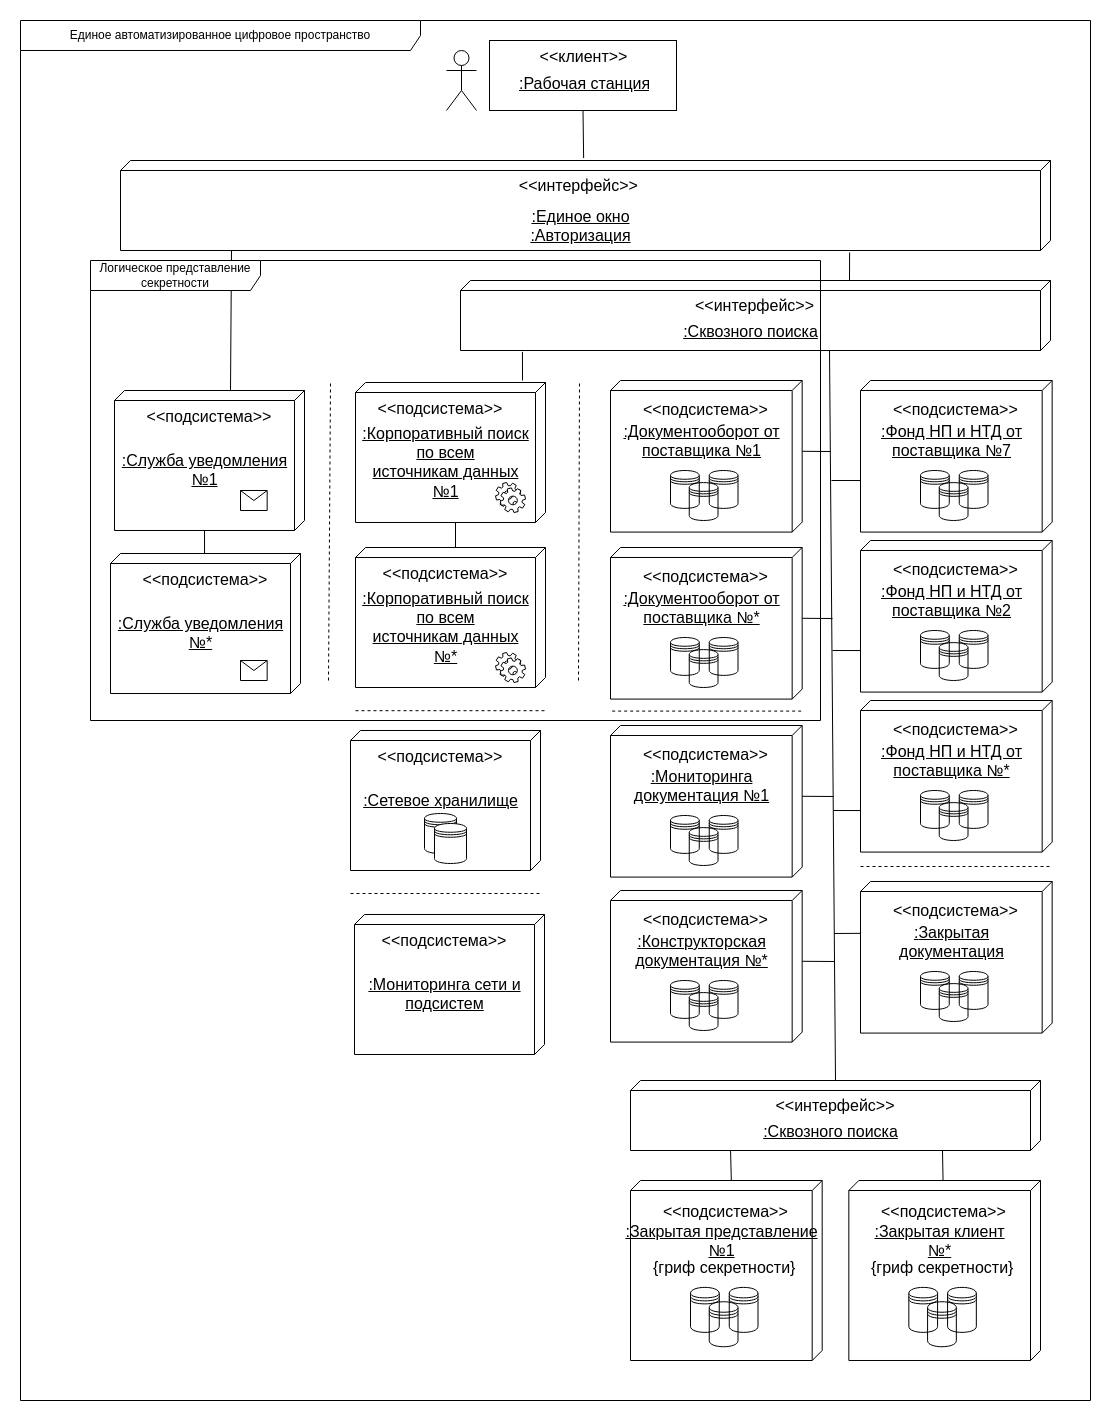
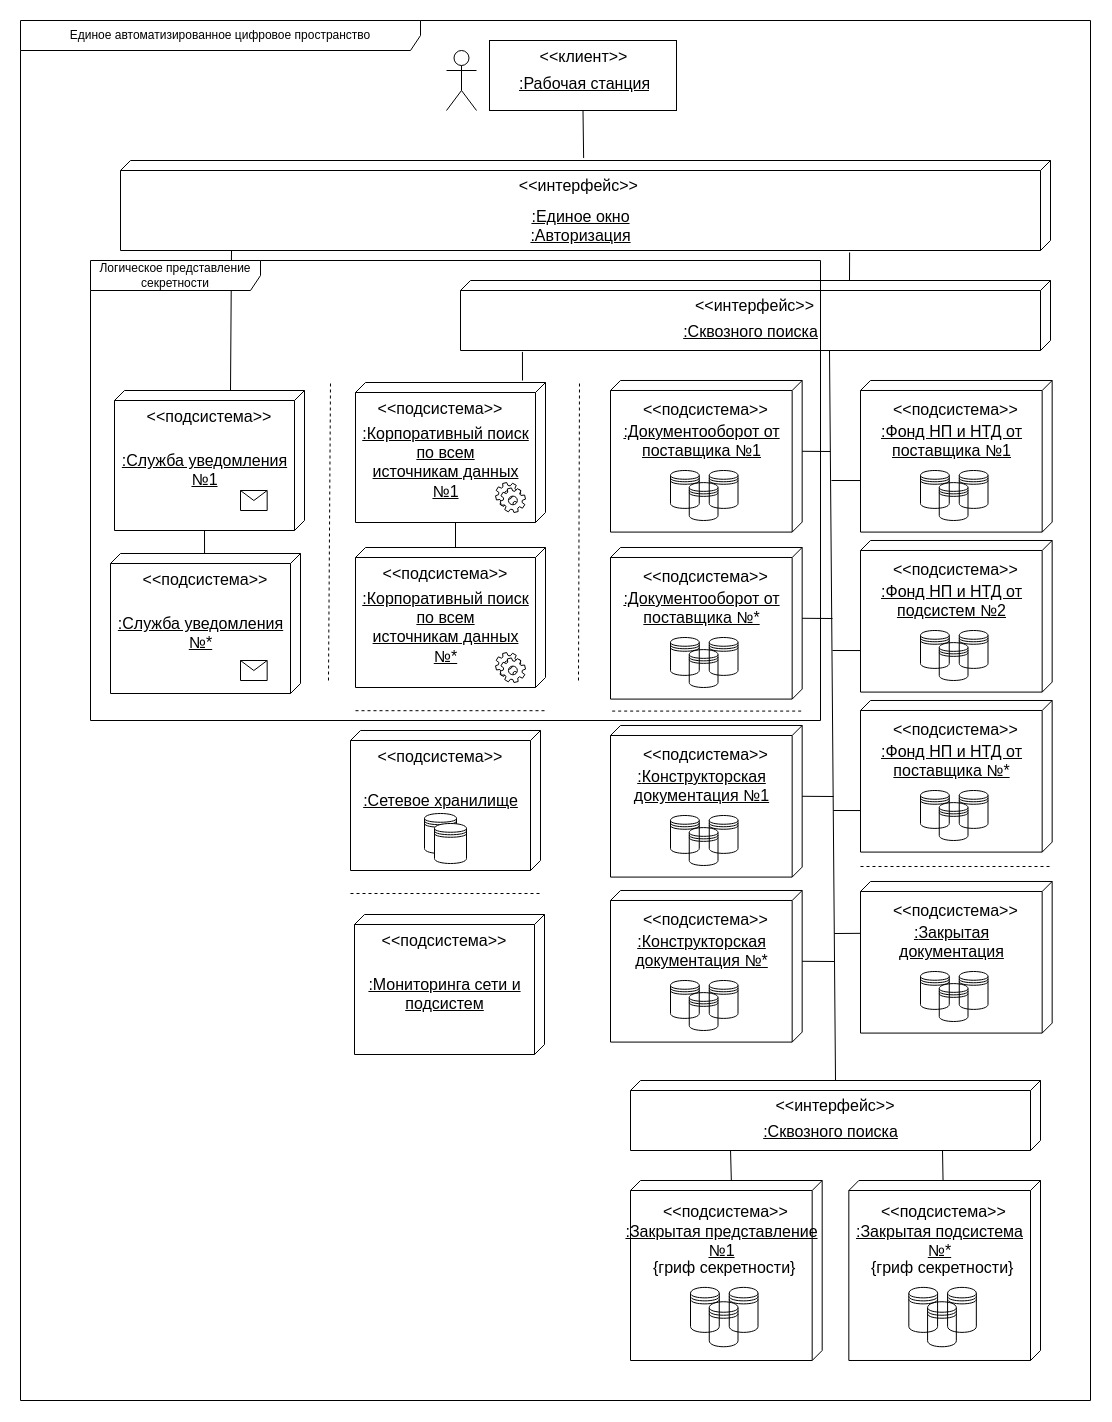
node ":Фонд НП и НТД от поставщика №7": label ":Фонд НП и НТД от поставщика №7" -> ":Фонд НП и НТД от поставщика №1"
node ":Фонд НП и НТД от поставщика №2": label ":Фонд НП и НТД от поставщика №2" -> ":Фонд НП и НТД от подсистем №2"
node ":Мониторинга документация №1": label ":Мониторинга документация №1" -> ":Конструкторская документация №1"
node ":Закрытая клиент №*": label ":Закрытая клиент №*" -> ":Закрытая подсистема №*"
